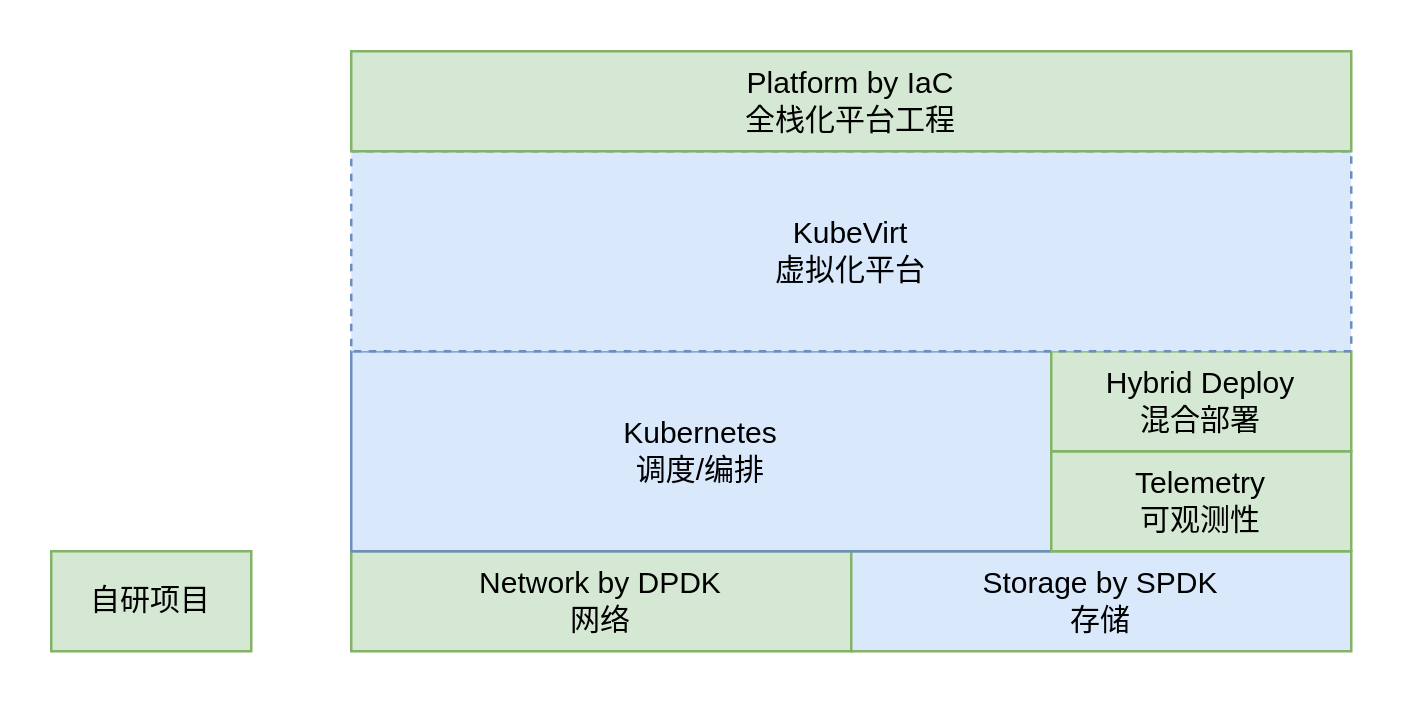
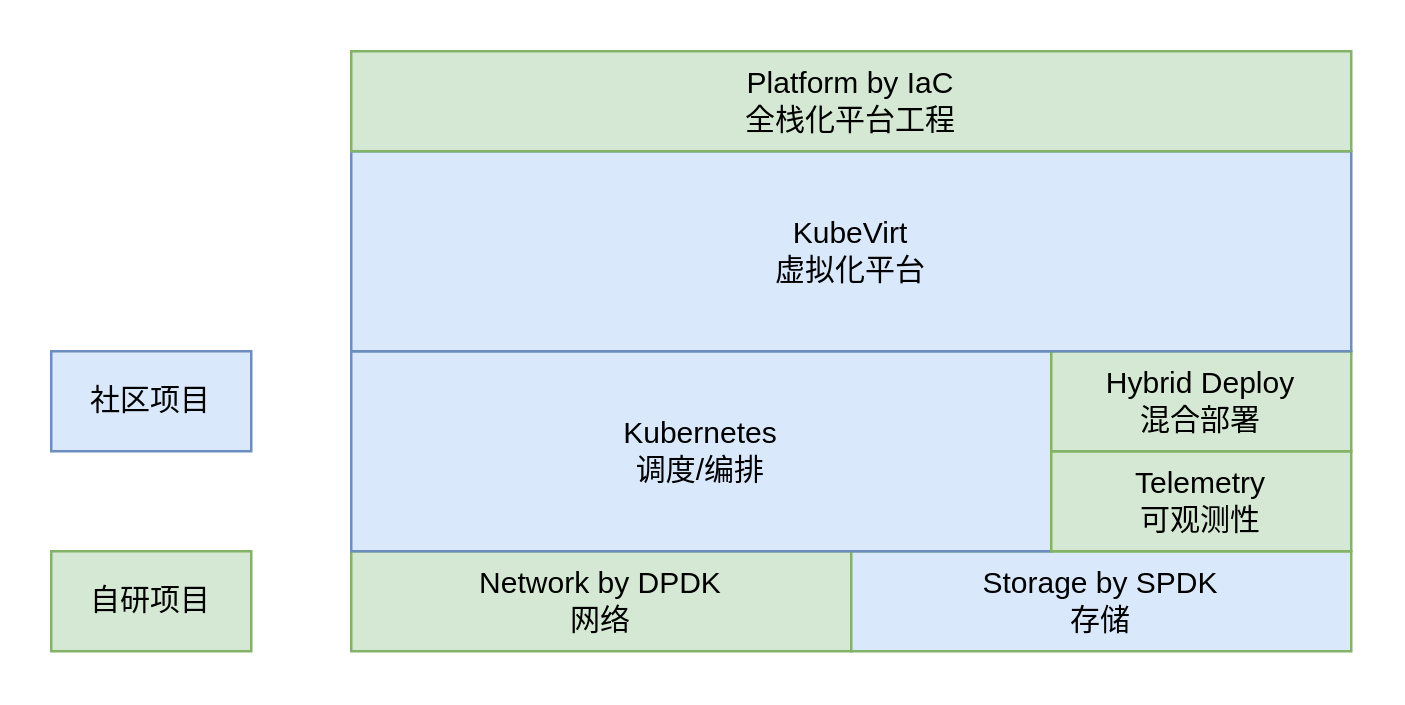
node "KubeVirt 虚拟化平台": style dashed -> solid
node "社区项目": added
